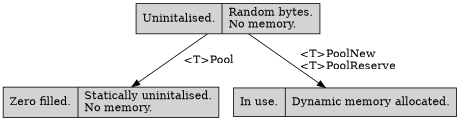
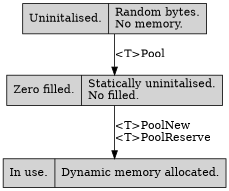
edge "Uninitalised." -> "In use.": now "Zero filled." -> "In use."
node "Zero filled.": text "No memory." -> "No filled."
